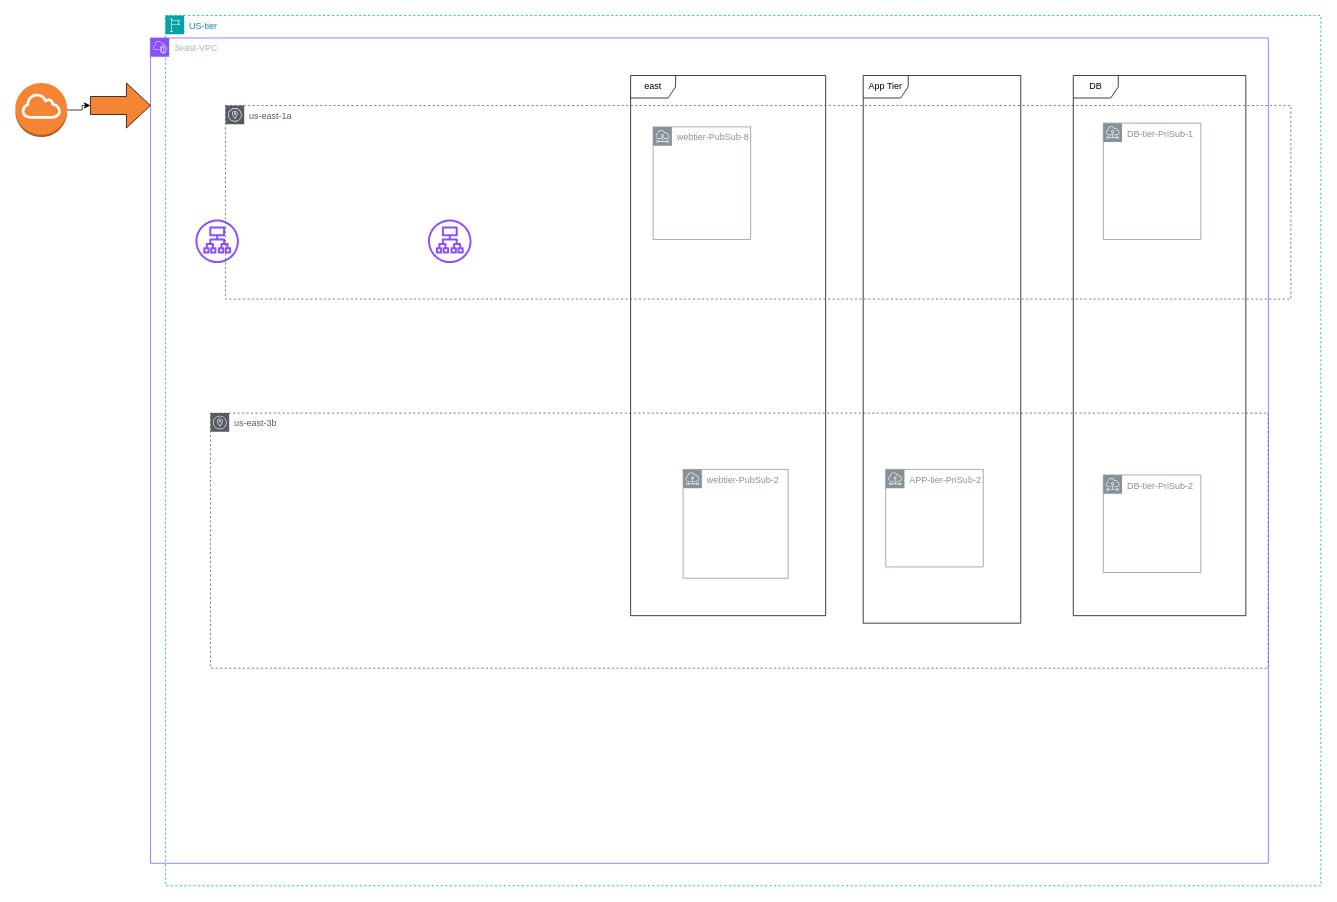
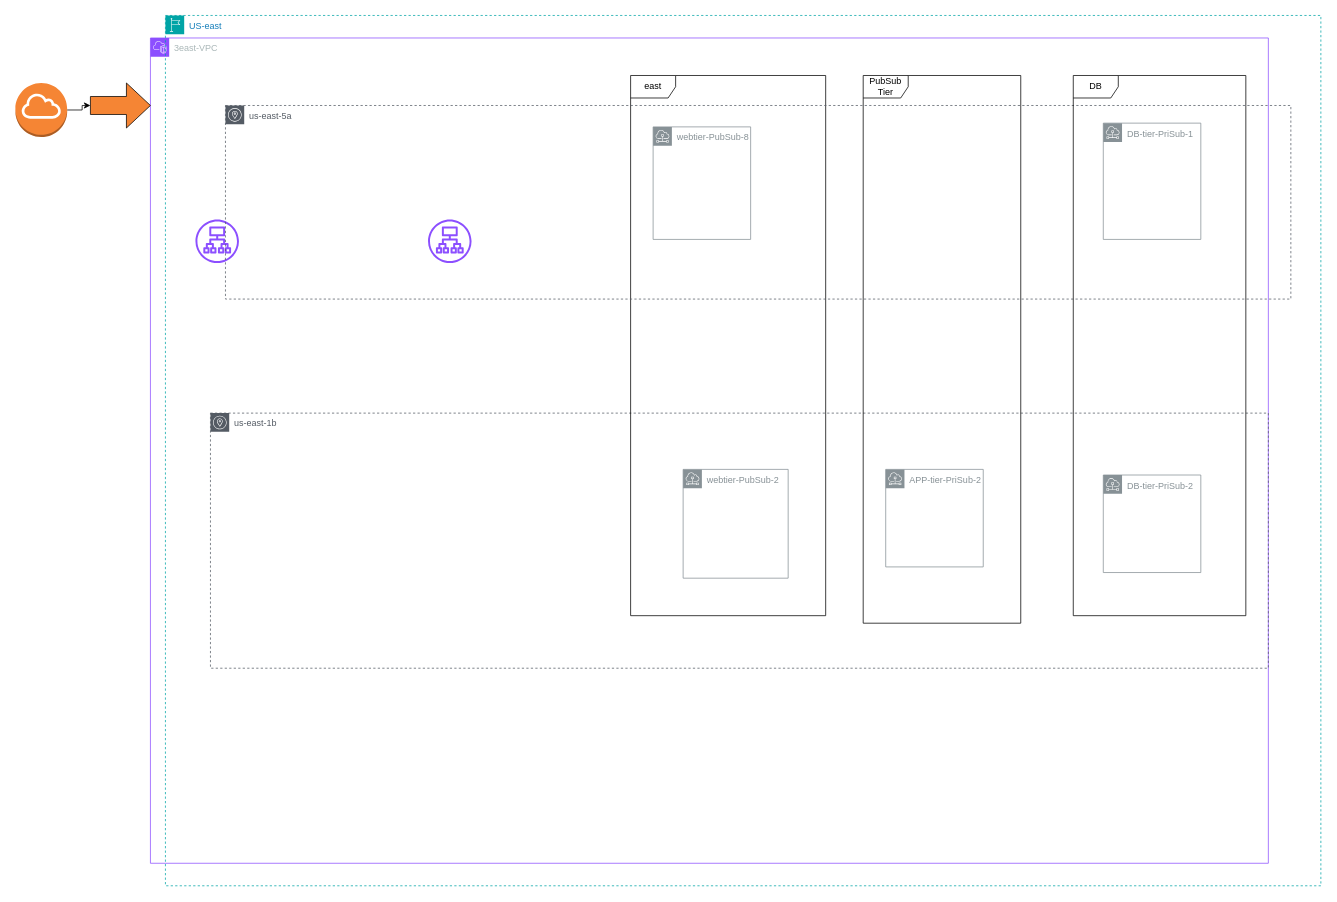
node "US-tier": label "US-tier" -> "US-east"
node "App Tier": label "App Tier" -> "PubSub Tier"
node "us-east-1a": label "us-east-1a" -> "us-east-5a"
node "us-east-3b": label "us-east-3b" -> "us-east-1b"
